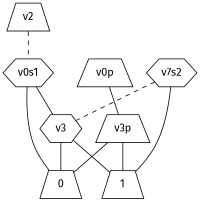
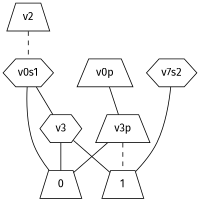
edge "v7s2" -- "v3": removed
edge "v3p" -- "1": style solid -> dashed
